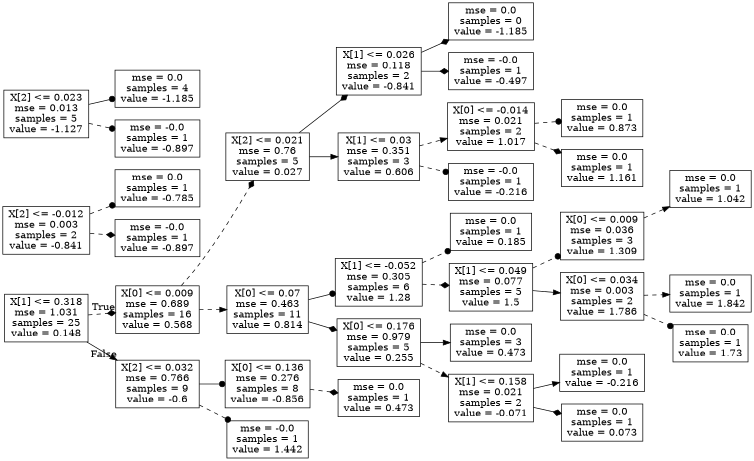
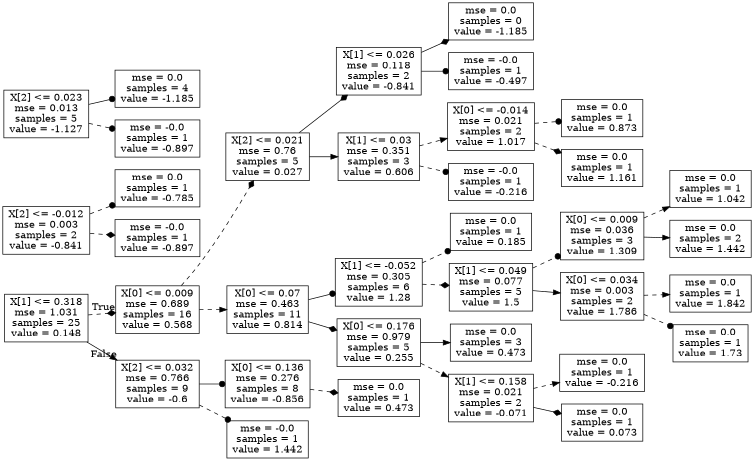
edge "X[1] <= 0.026 mse = 0.118 samples = 2 value = -0.841" -> "mse = -0.0 samples = 1 value = -0.497": arrowhead diamond -> dot
node "mse = 0.0 samples = 2 value = 1.442": added
edge "X[1] <= 0.158 mse = 0.021 samples = 2 value = -0.071" -> "mse = 0.0 samples = 1 value = -0.216": style solid -> dashed
